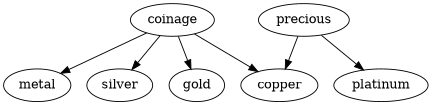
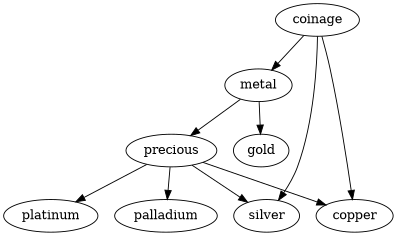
edge "coinage" -> "gold": now "metal" -> "gold"
edge "metal" -> "precious": added
edge "precious" -> "silver": added
node "palladium": added
